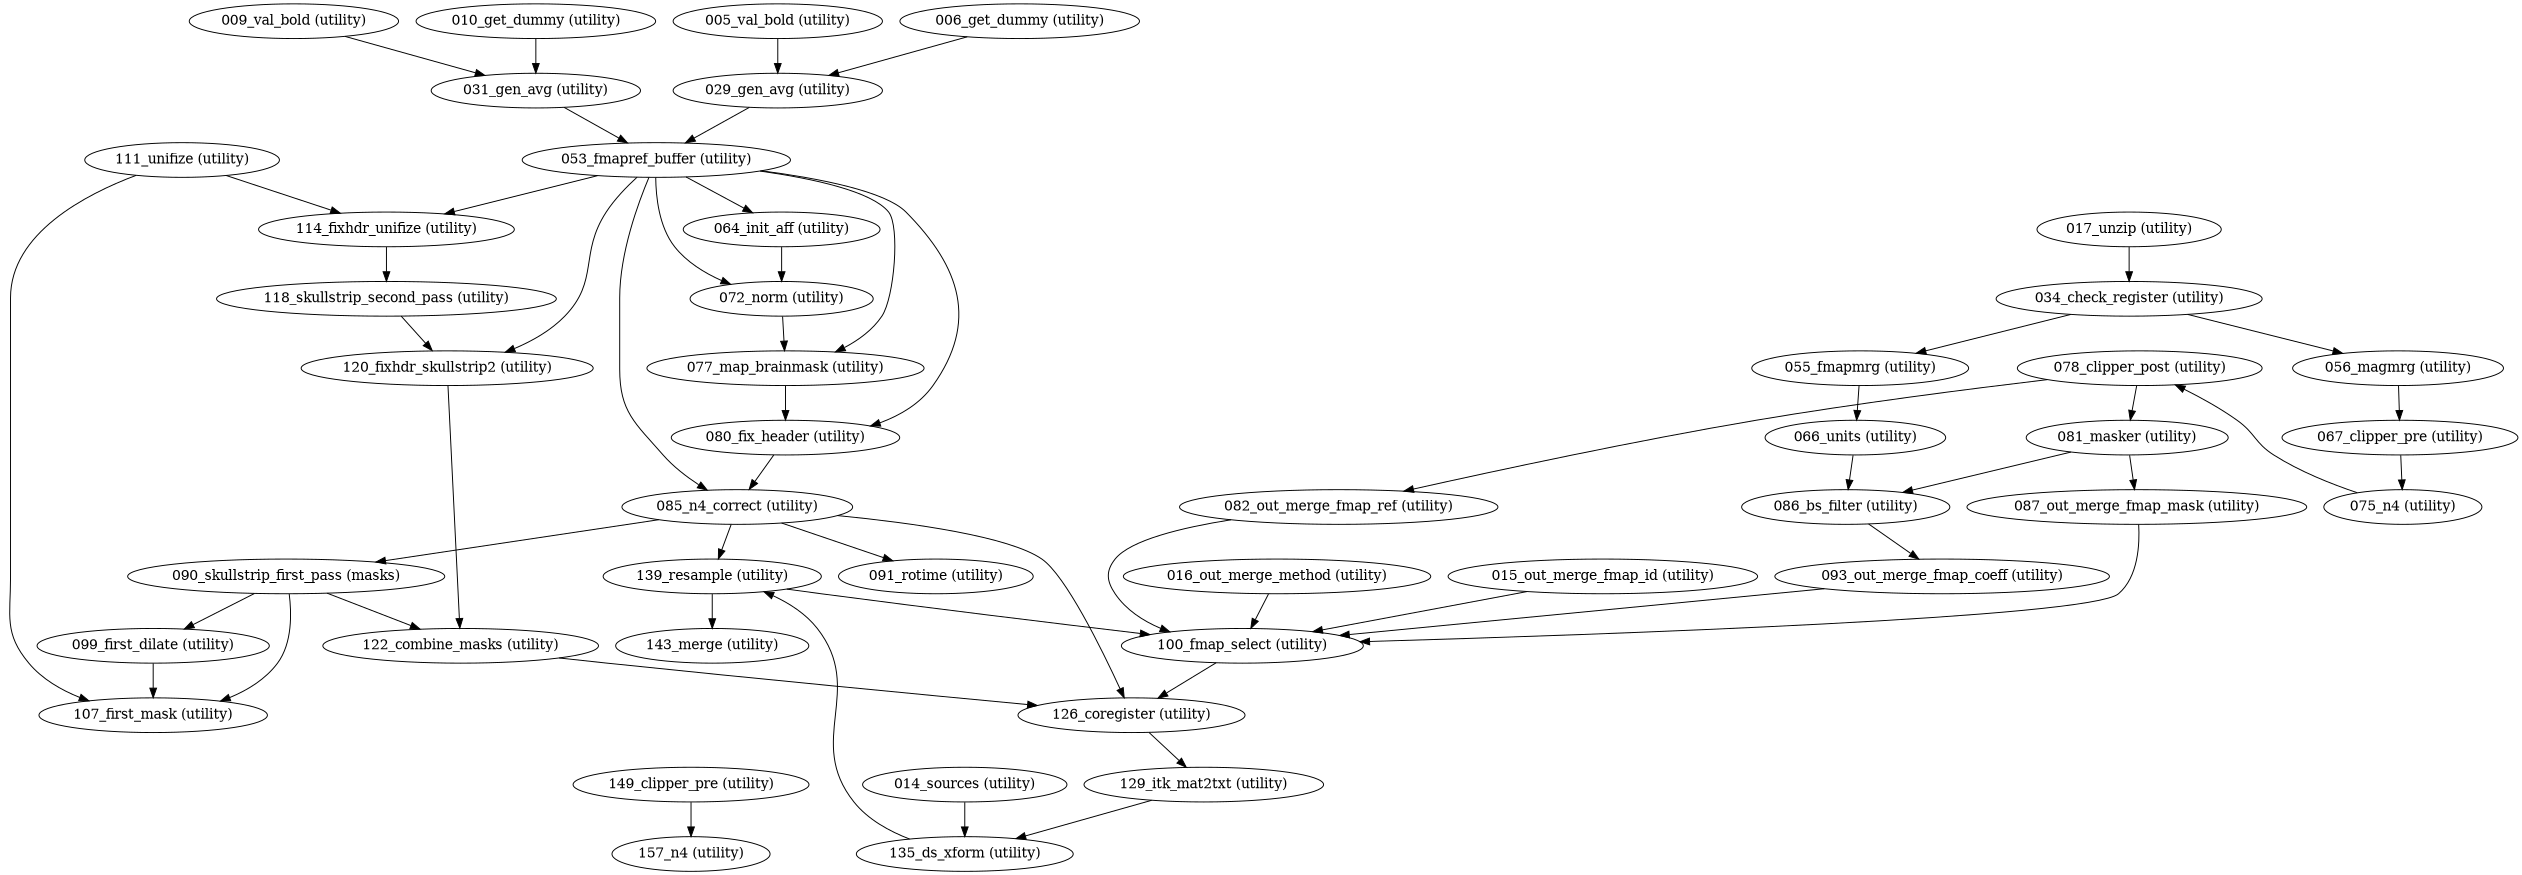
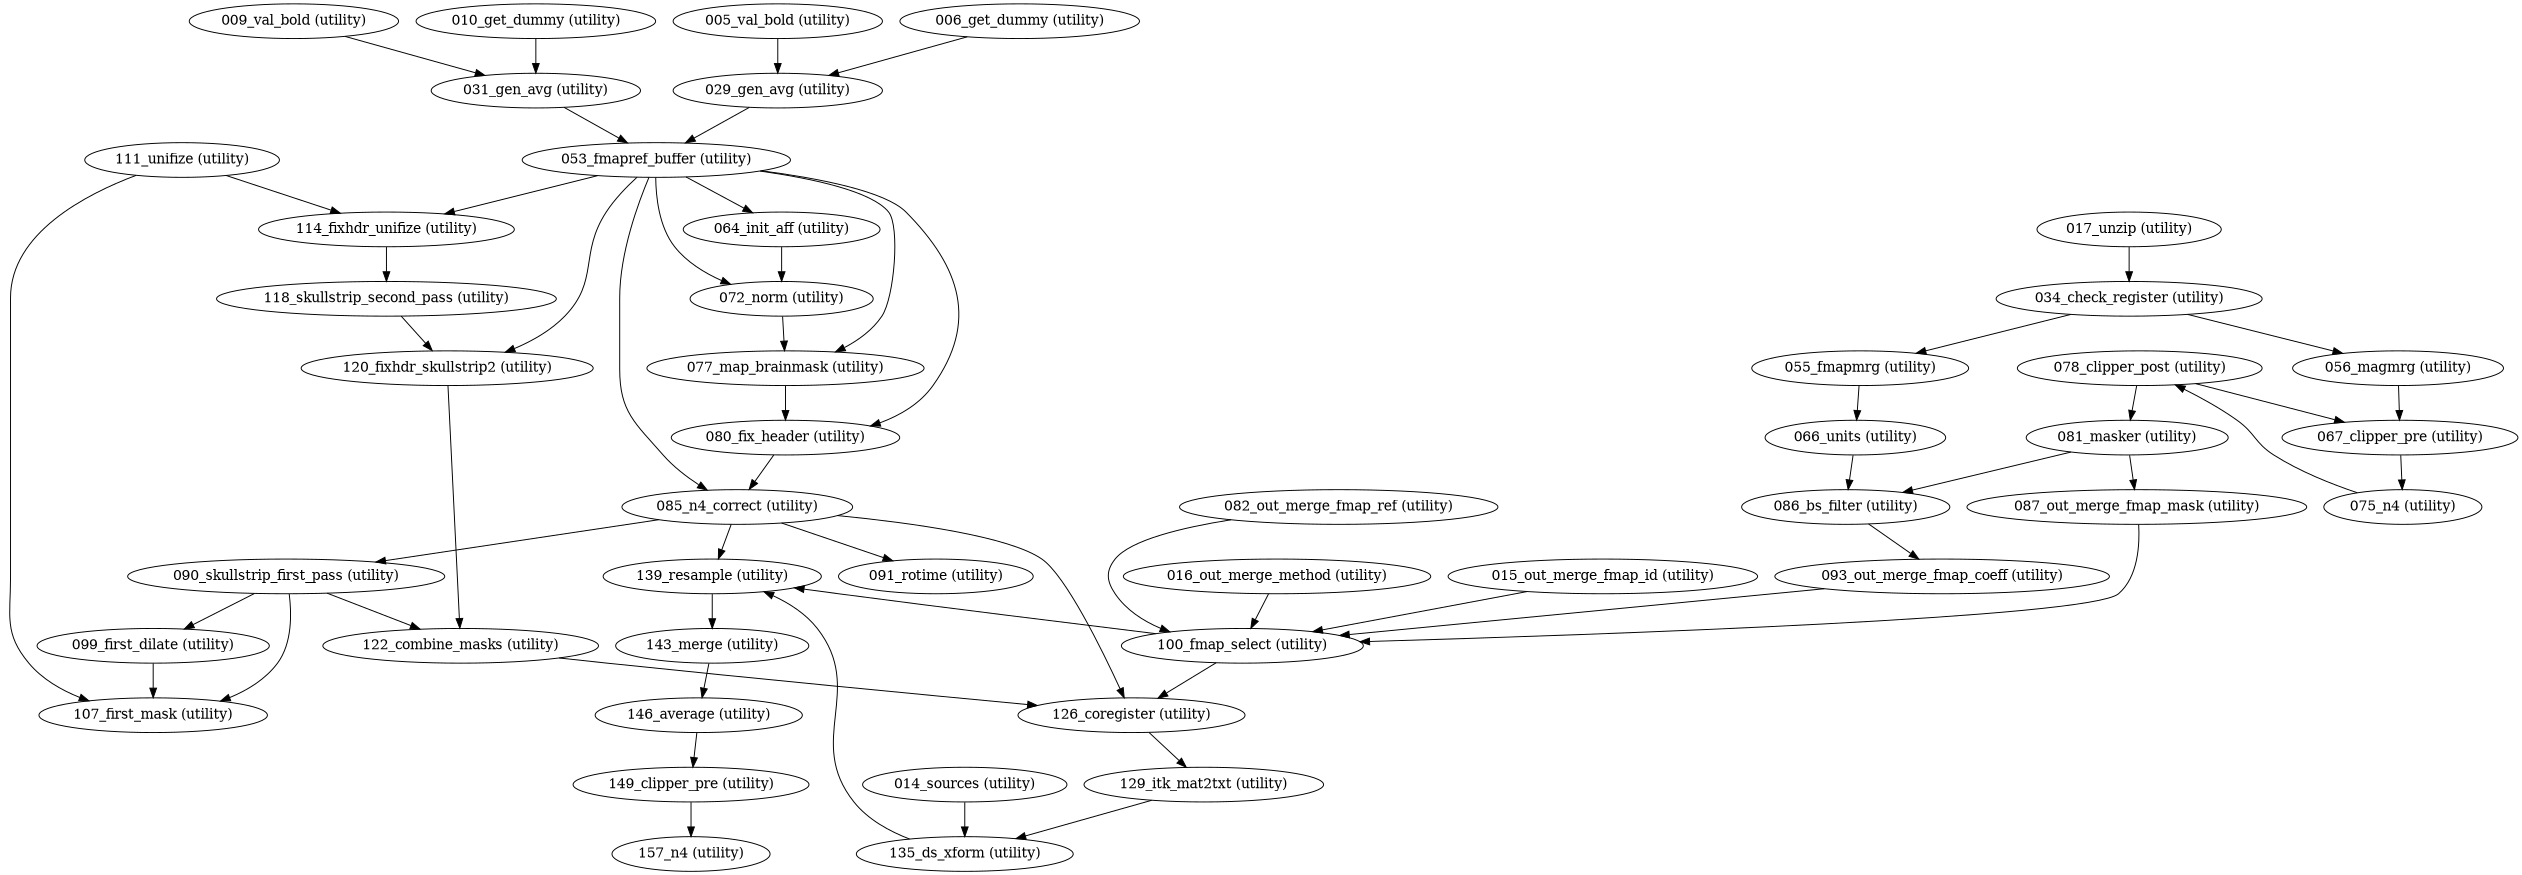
edge "078_clipper_post (utility)" -> "082_out_merge_fmap_ref (utility)": now "078_clipper_post (utility)" -> "067_clipper_pre (utility)"
node "090_skullstrip_first_pass (masks)": label "090_skullstrip_first_pass (masks)" -> "090_skullstrip_first_pass (utility)"
edge "139_resample (utility)" -> "100_fmap_select (utility)": reversed
node "146_average (utility)": added
